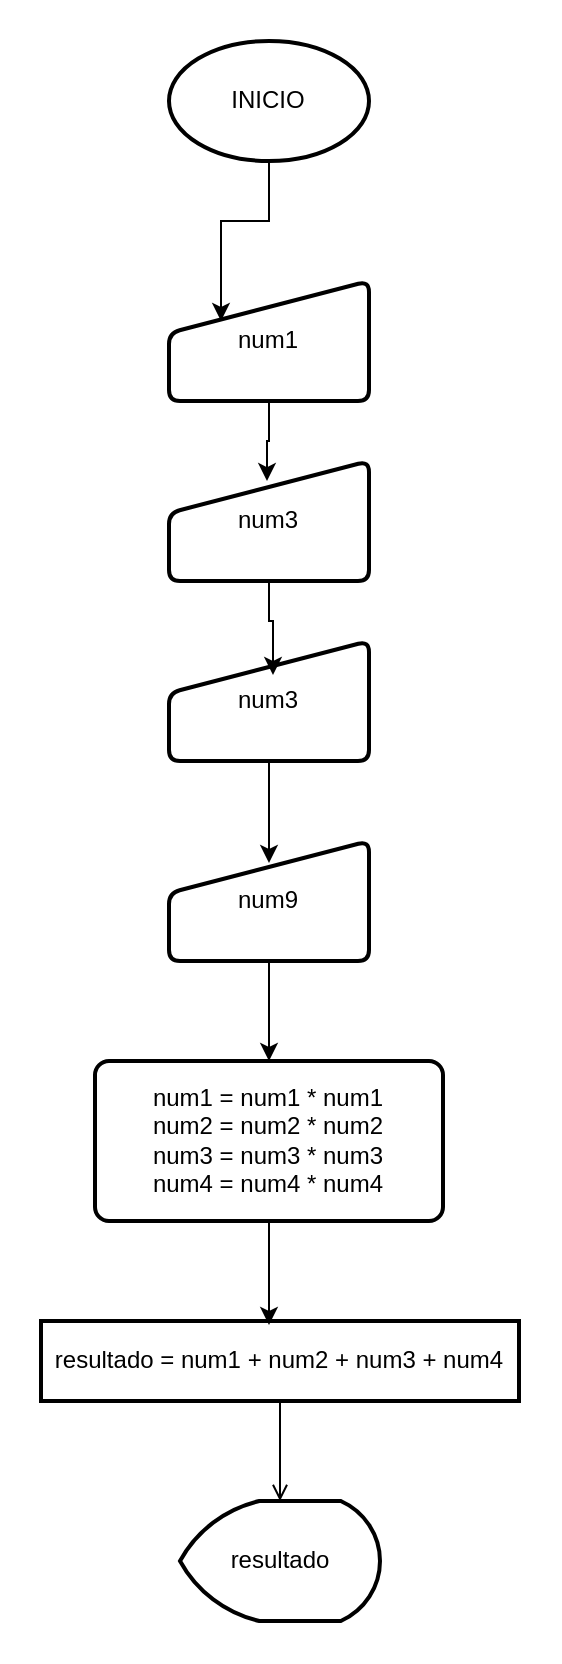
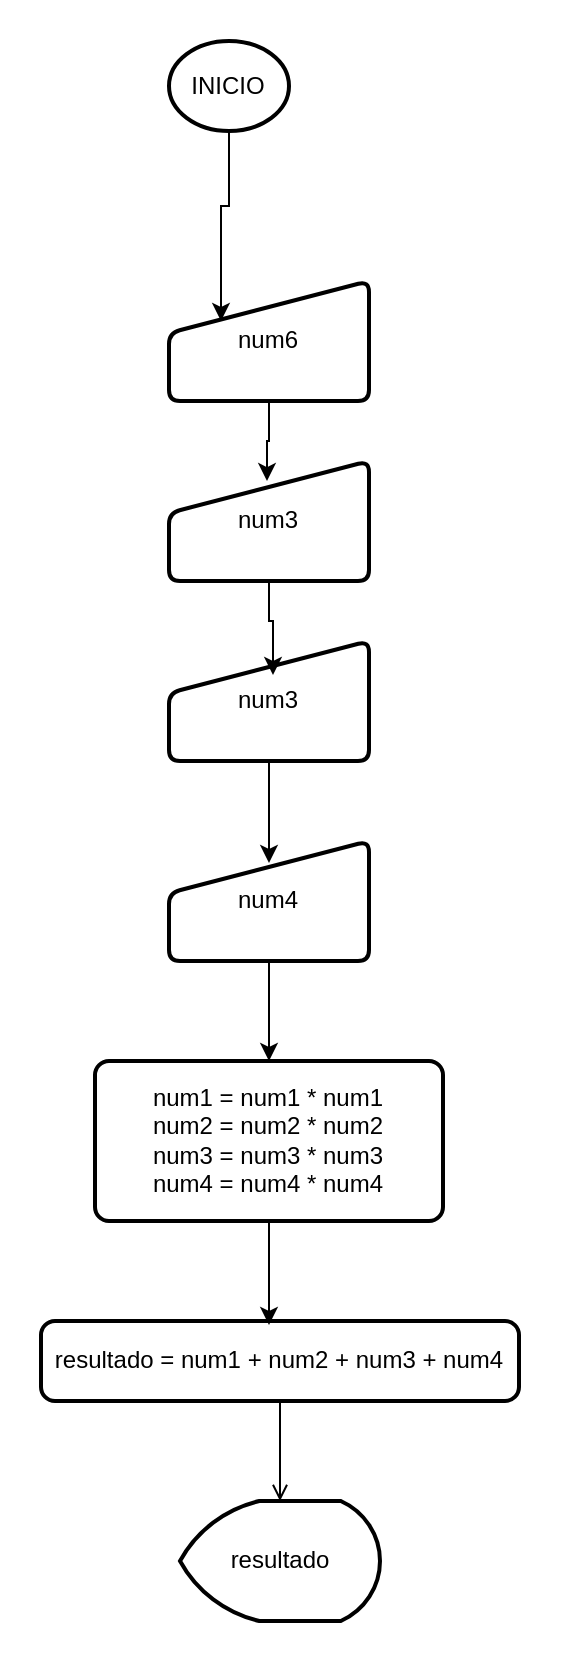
node "INICIO": size 200x120 -> 120x90
node "num1": label "num1" -> "num6"
node "num9": label "num9" -> "num4"
node "resultado = num1 + num2 + num3 + num4": shape rectangle -> rounded rectangle
